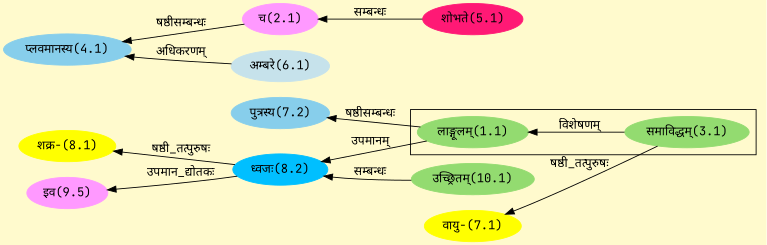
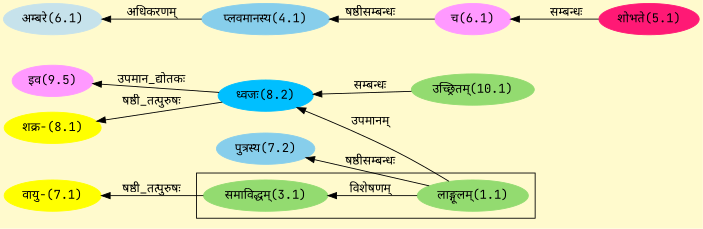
node "च(2.1)": label "च(2.1)" -> "च(6.1)"
edge "अम्बरे(6.1)" -> "प्लवमानस्य(4.1)": reversed
edge "समाविद्धम्(3.1)" -> "लाङ्गूलम्(1.1)": reversed
